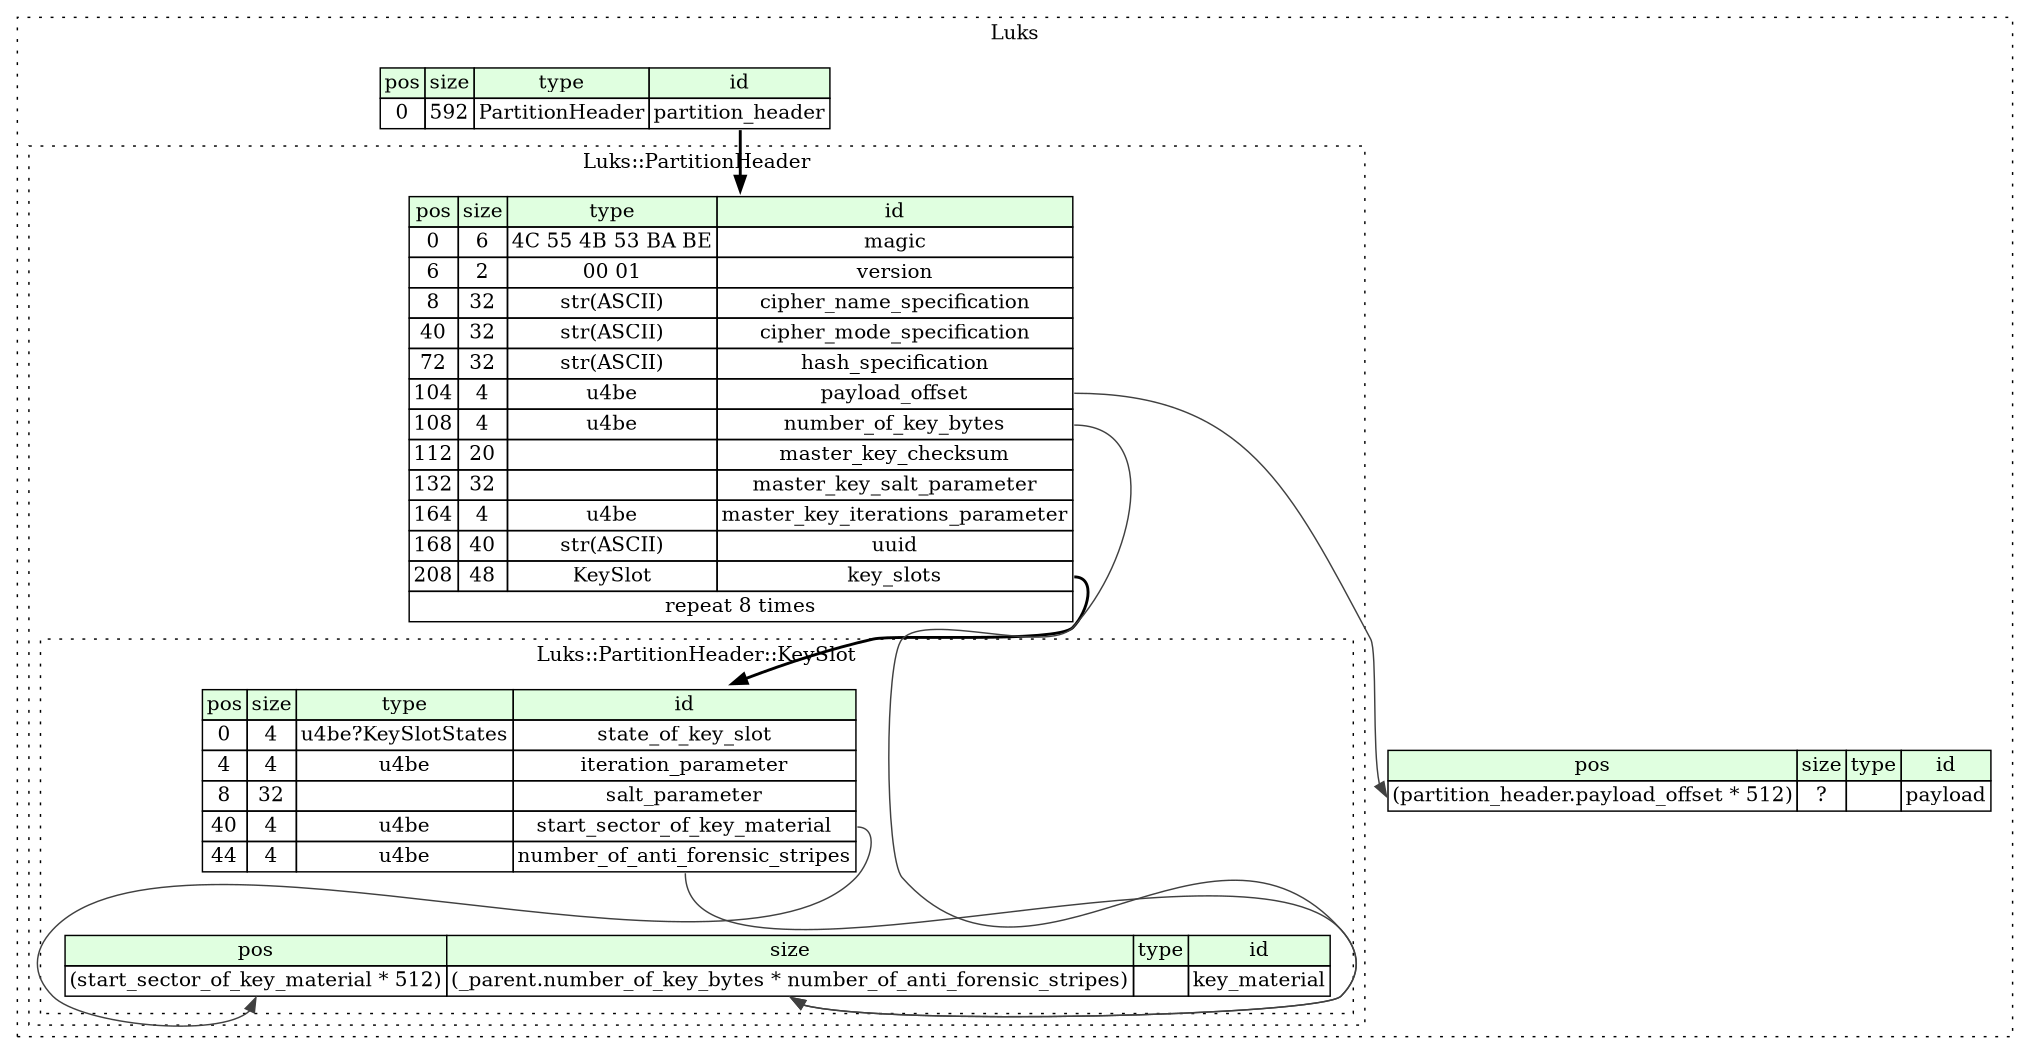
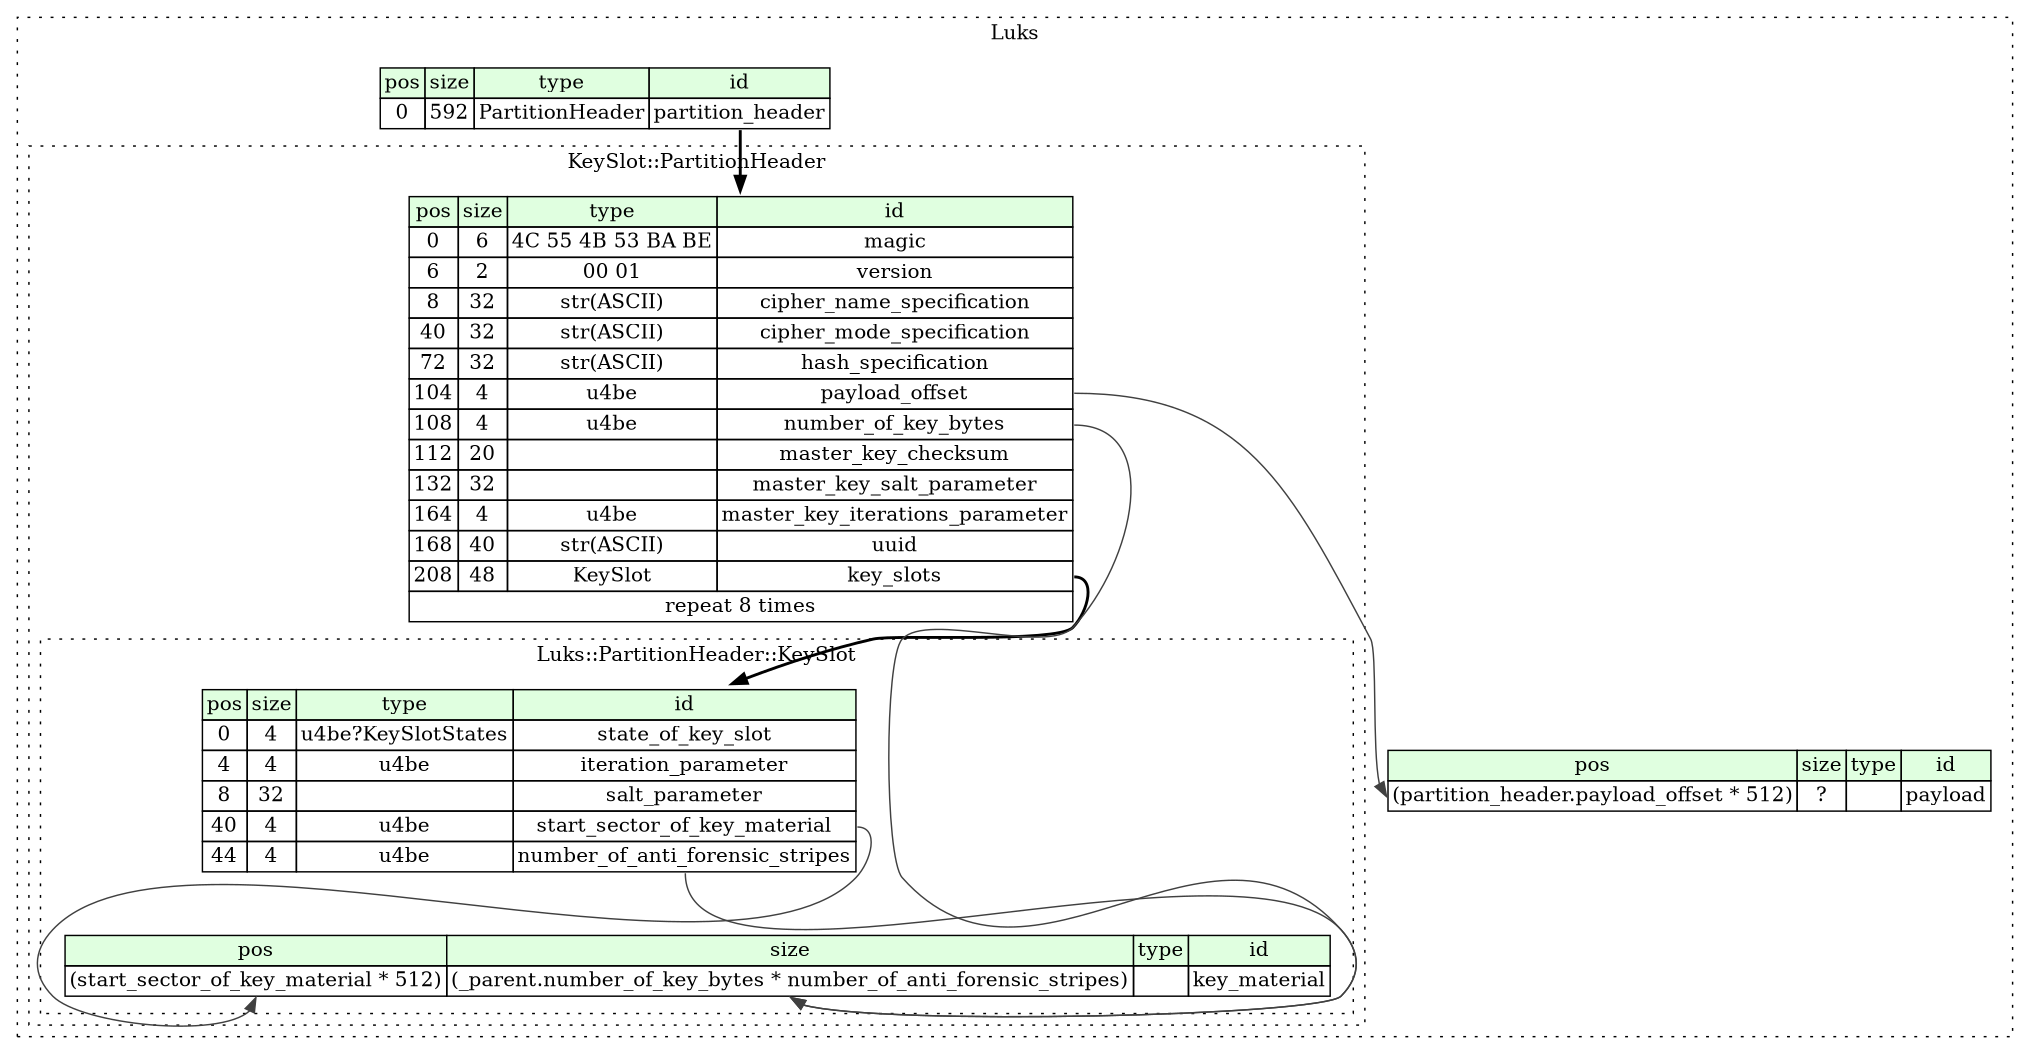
cluster "Luks::PartitionHeader": label "Luks::PartitionHeader" -> "KeySlot::PartitionHeader"
